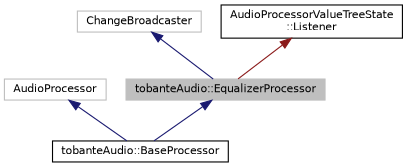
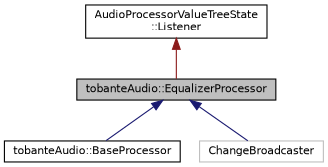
edge "tobanteAudio::EqualizerProcessor" -> "ChangeBroadcaster": reversed
node "AudioProcessor": removed
node "tobanteAudio::EqualizerProcessor": color grey75 -> black
